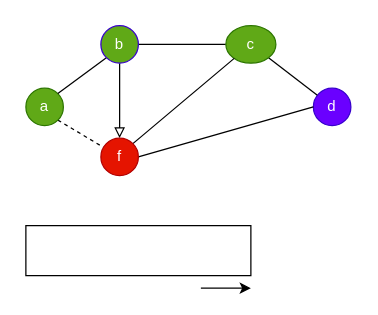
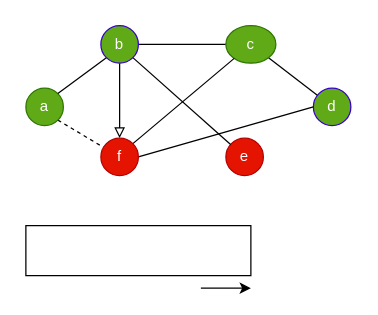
edge "b" -- "e": added
node "d": fillcolor #6a00ff -> #60a917
node "e": added
